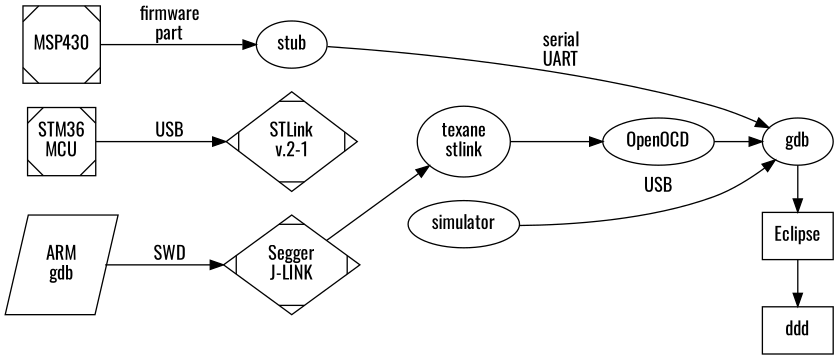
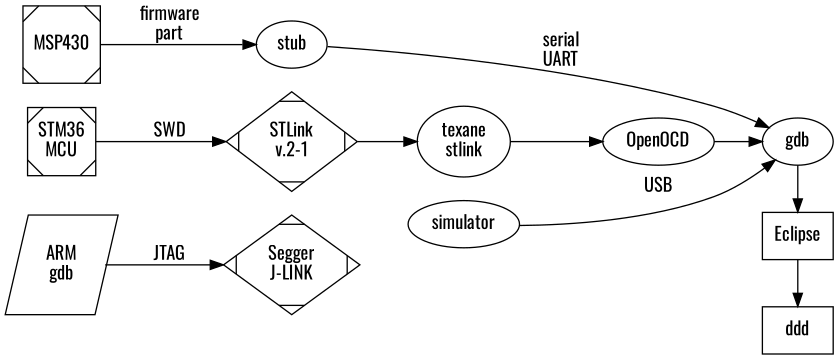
edge "STM36 MCU" -> "STLink v.2-1": label "USB" -> "SWD"
edge "Segger J-LINK" -> "texane stlink": now "STLink v.2-1" -> "texane stlink"
edge "ARM gdb" -> "Segger J-LINK": label "SWD" -> "JTAG"
